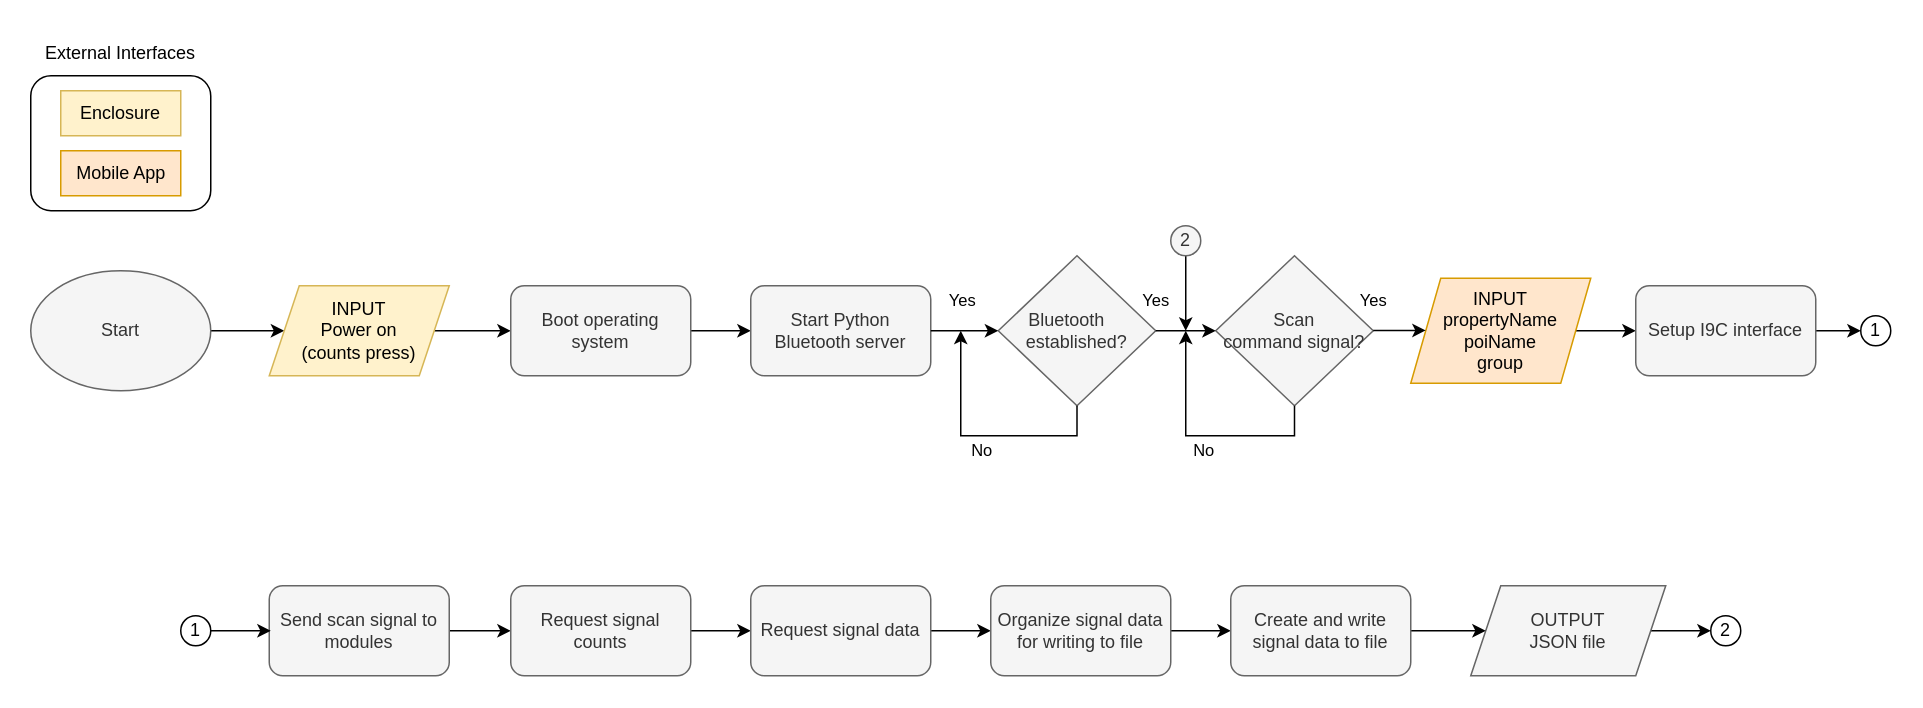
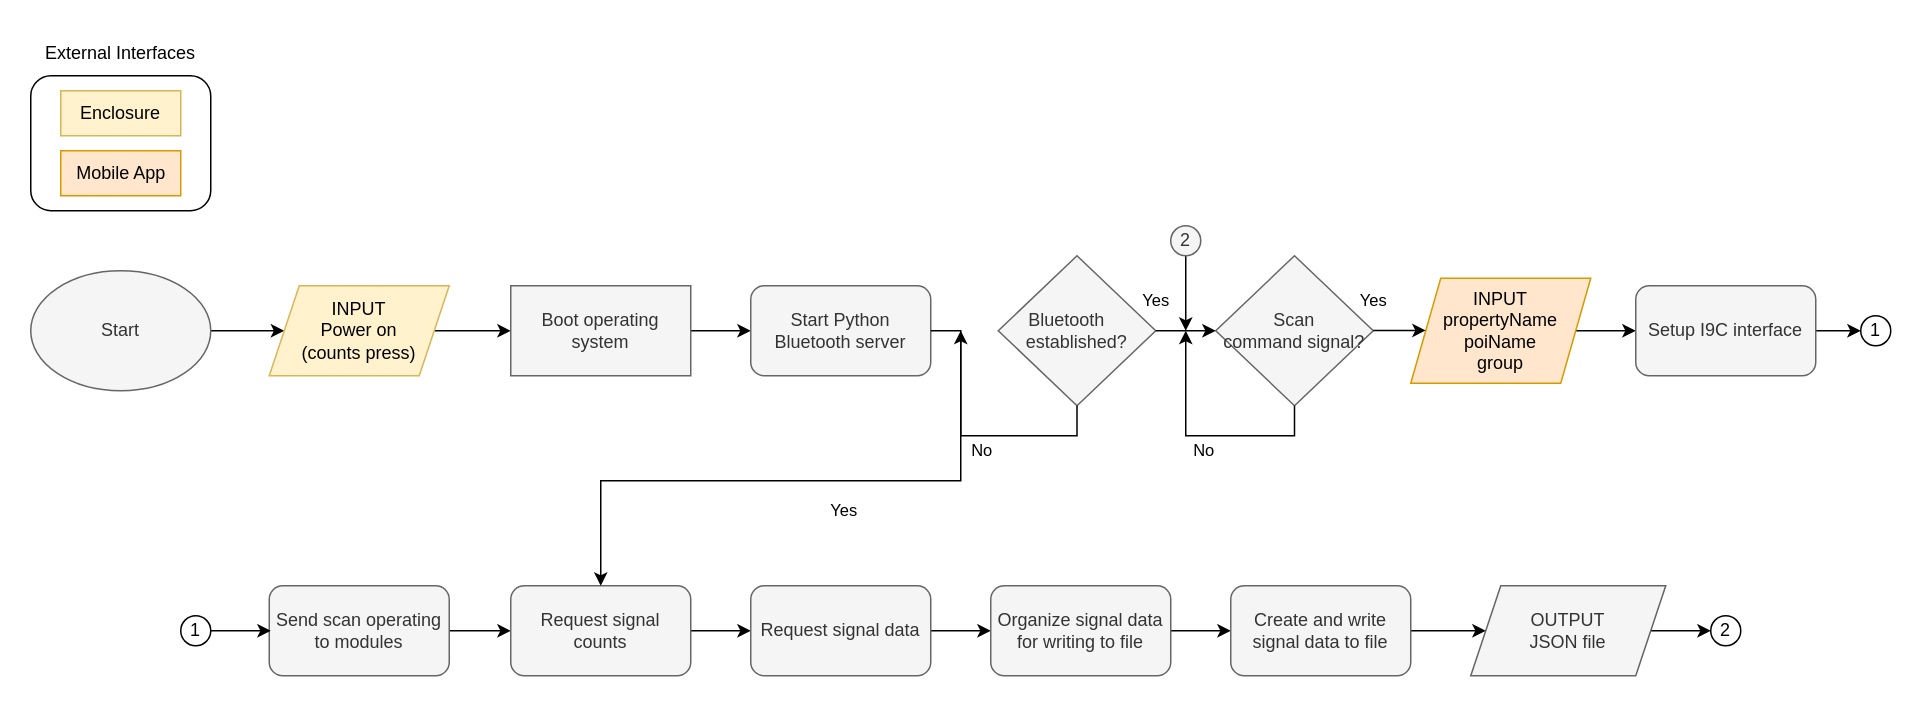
node "Boot operating system": shape rounded rectangle -> rectangle
edge "Start Python Bluetooth server" -> "Bluetooth established?": now "Start Python Bluetooth server" -> "Request signal counts"
node "Send scan signal to modules": label "Send scan signal to modules" -> "Send scan operating to modules"
